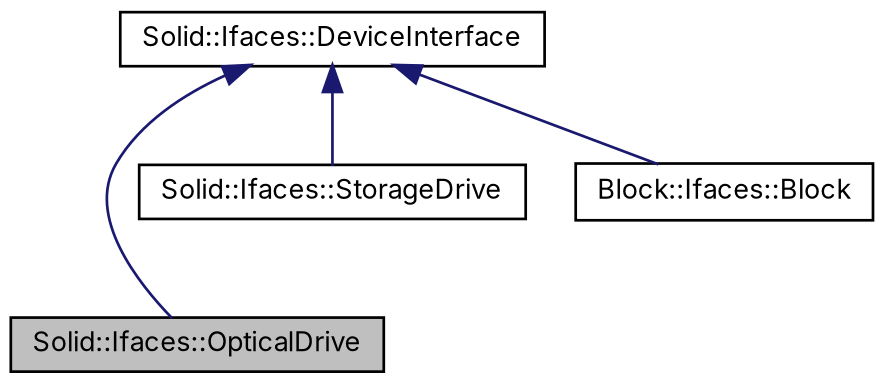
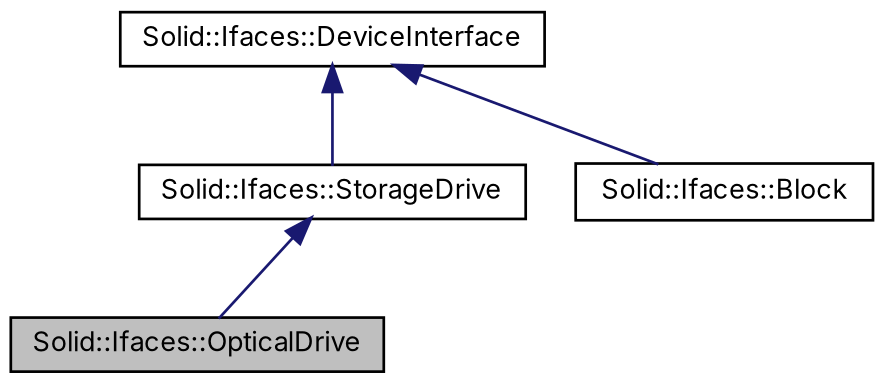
edge "Solid::Ifaces::OpticalDrive" -> "Solid::Ifaces::DeviceInterface": now "Solid::Ifaces::OpticalDrive" -> "Solid::Ifaces::StorageDrive"
node "Block::Ifaces::Block": label "Block::Ifaces::Block" -> "Solid::Ifaces::Block"
